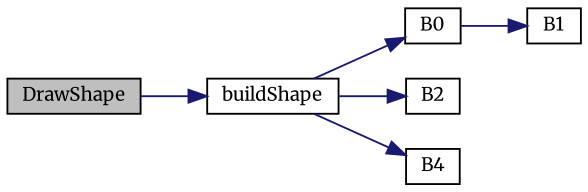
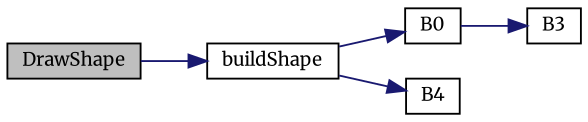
node "B1": label "B1" -> "B3"
node "B2": removed
